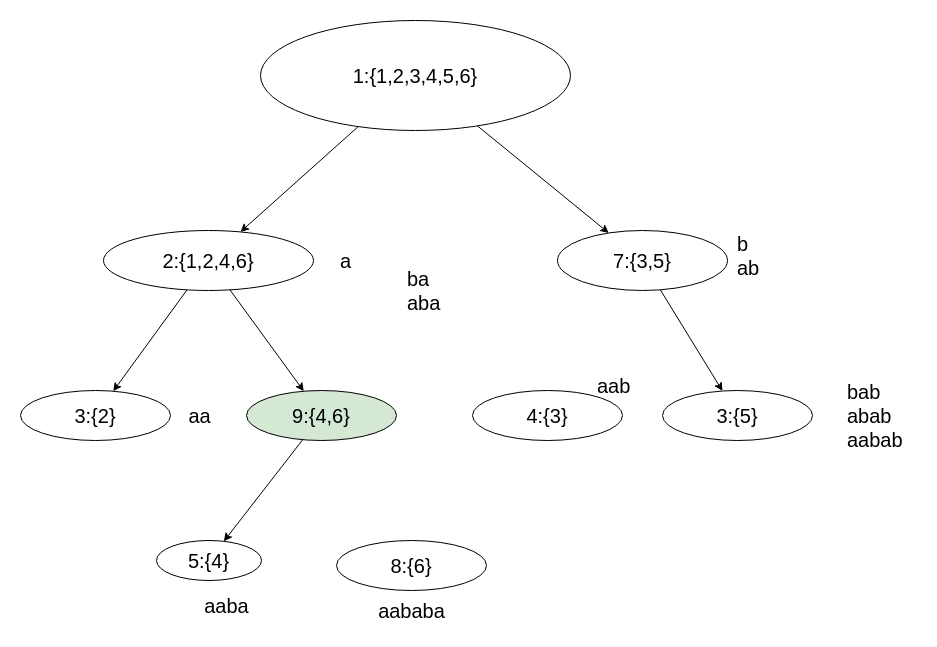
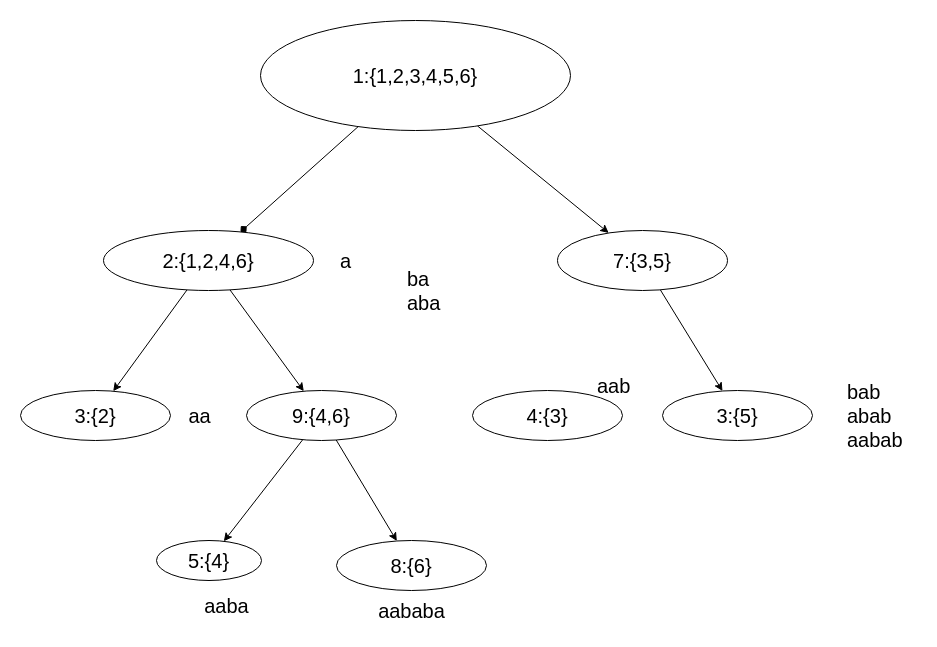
edge "1:{1,2,3,4,5,6}" -> "2:{1,2,4,6}": arrowhead classic -> diamond
node "b ab": removed
node "9:{4,6}": fillcolor #d5e8d4 -> #ffffff
edge "9:{4,6}" -> "8:{6}": added
